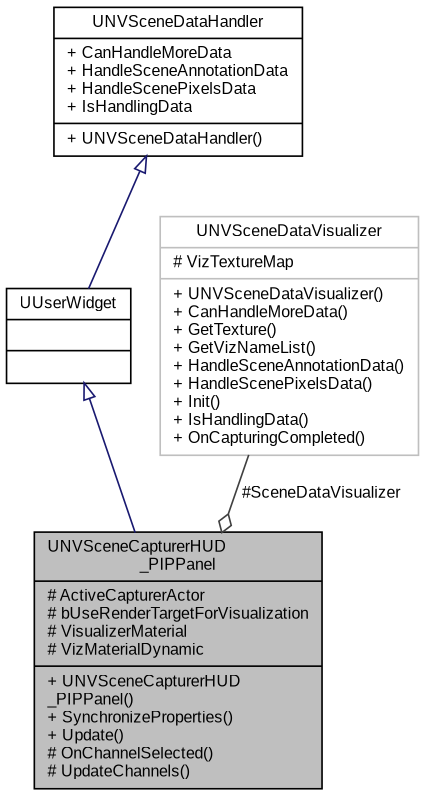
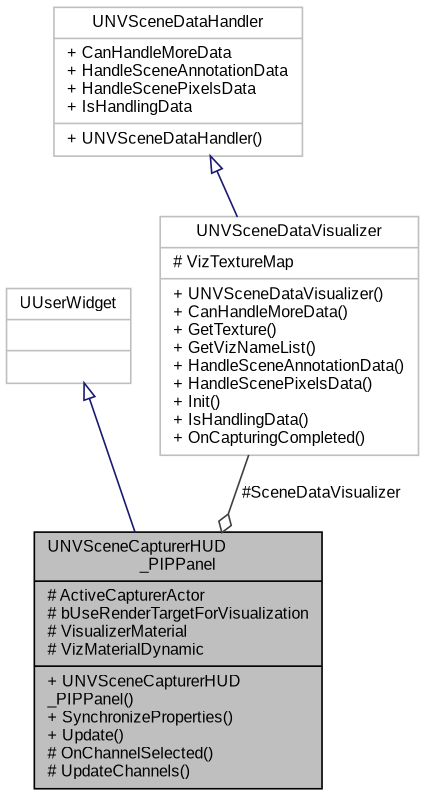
node "UNVSceneDataHandler": color black -> grey75
edge "UUserWidget" -> "UNVSceneDataHandler": now "UNVSceneDataVisualizer" -> "UNVSceneDataHandler"
node "UUserWidget": color black -> grey75
